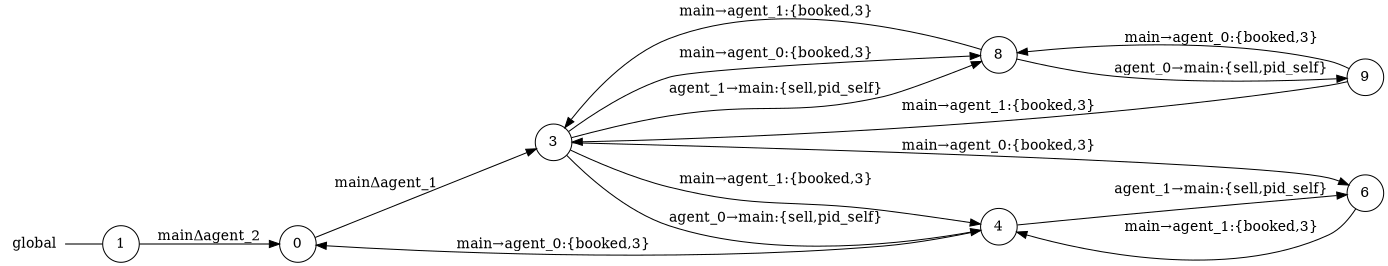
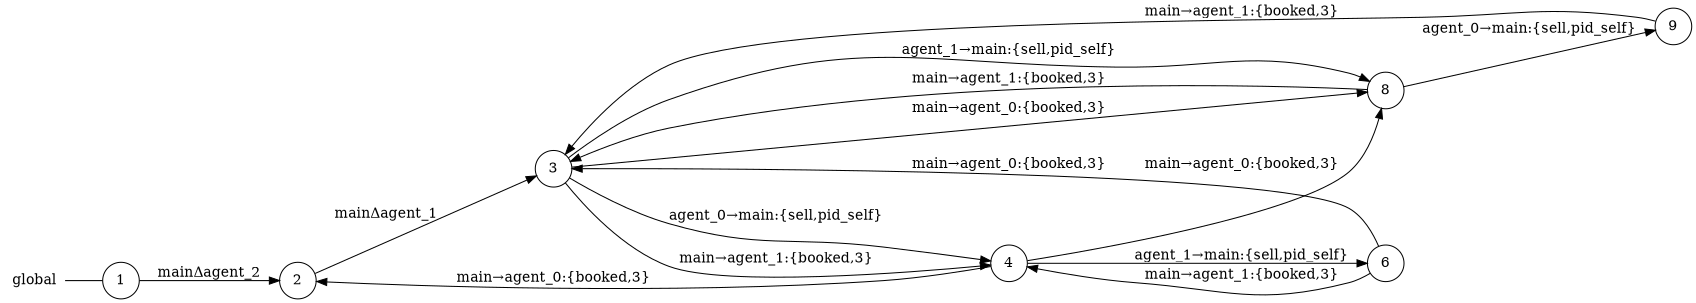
edge "9" -> "8": now "4" -> "8"
edge "3" -> "6": reversed
node "0": label "0" -> "2"
